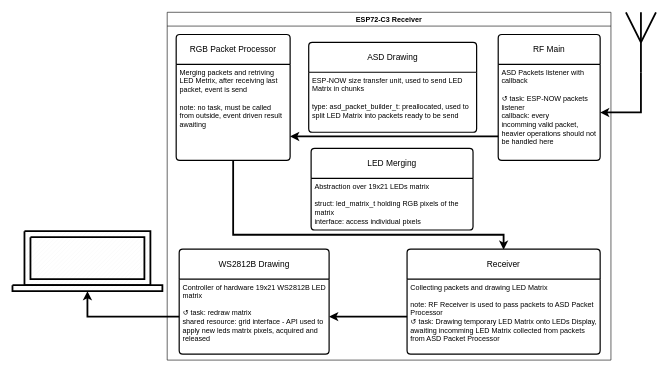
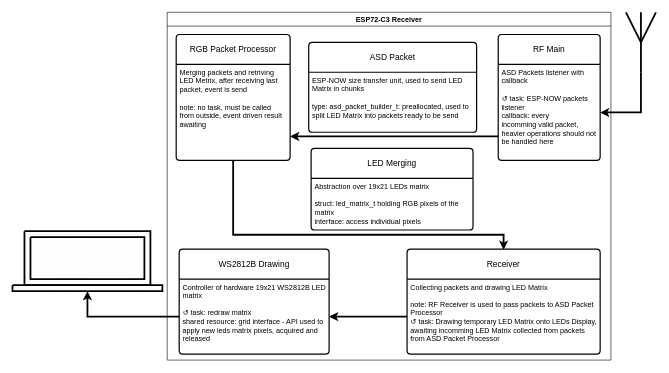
node "ASD Drawing": label "ASD Drawing" -> "ASD Packet"
